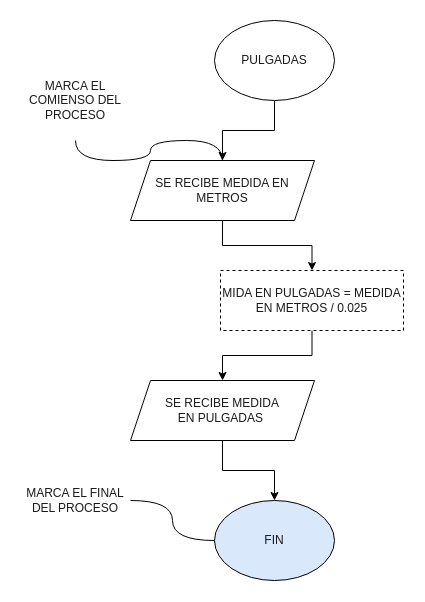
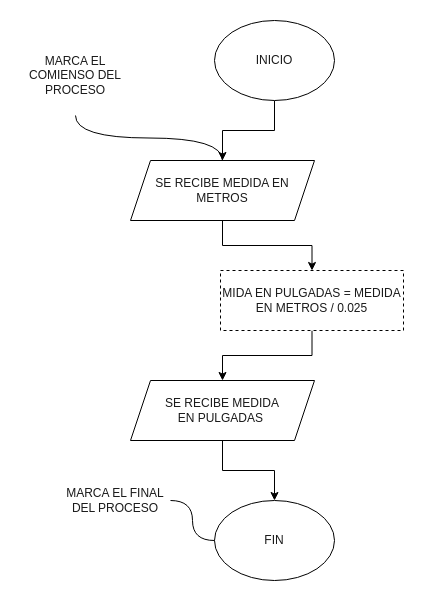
node "PULGADAS": label "PULGADAS" -> "INICIO"
node "MARCA EL COMIENSO DEL PROCESO": moved (76, 101) -> (76, 76)
node "MARCA EL FINAL DEL PROCESO": moved (76, 501) -> (116, 501)
node "FIN": fillcolor #dae8fc -> #ffffff
